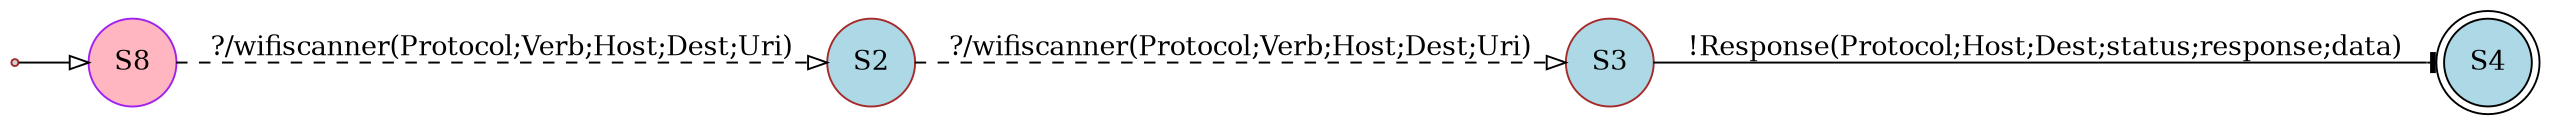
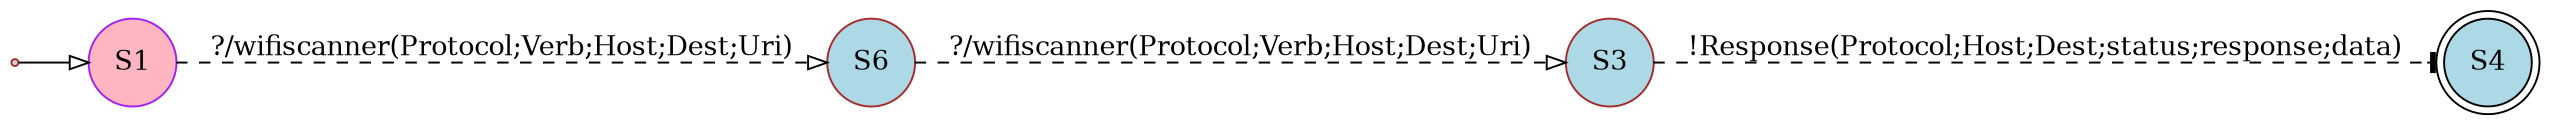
node "S8": label "S8" -> "S1"
node "S2": label "S2" -> "S6"
edge "S3" -> "S4": style solid -> dashed
